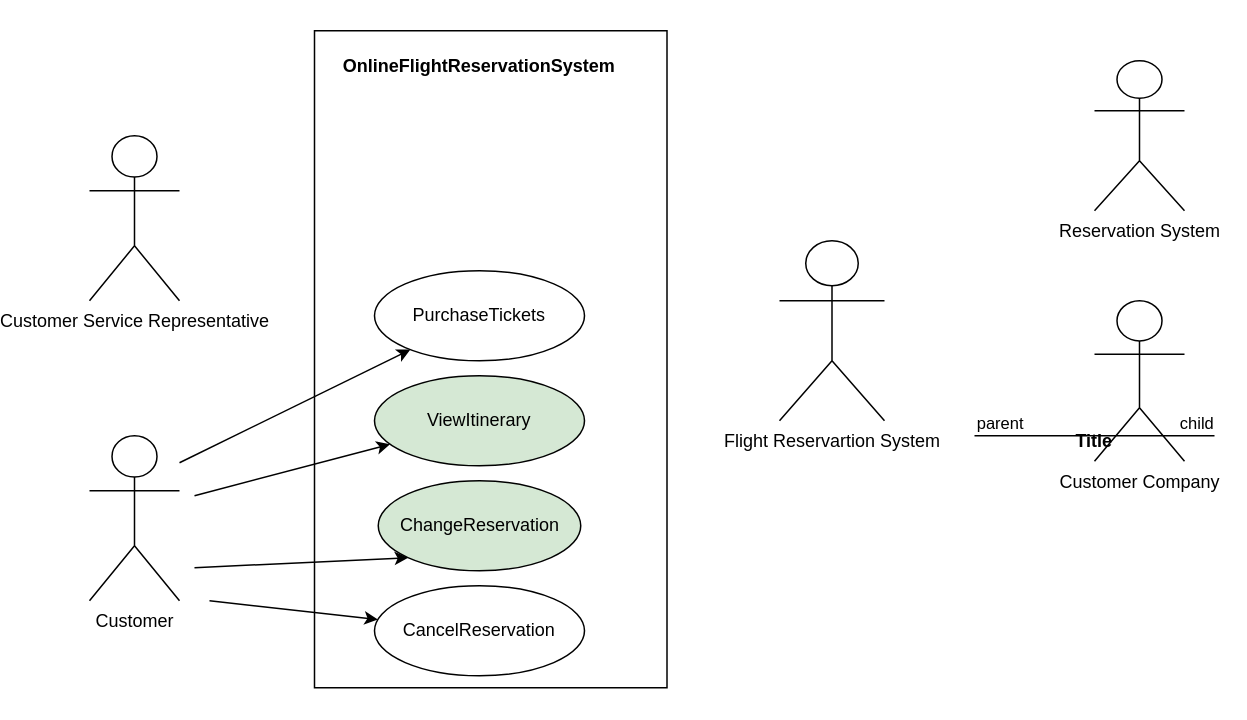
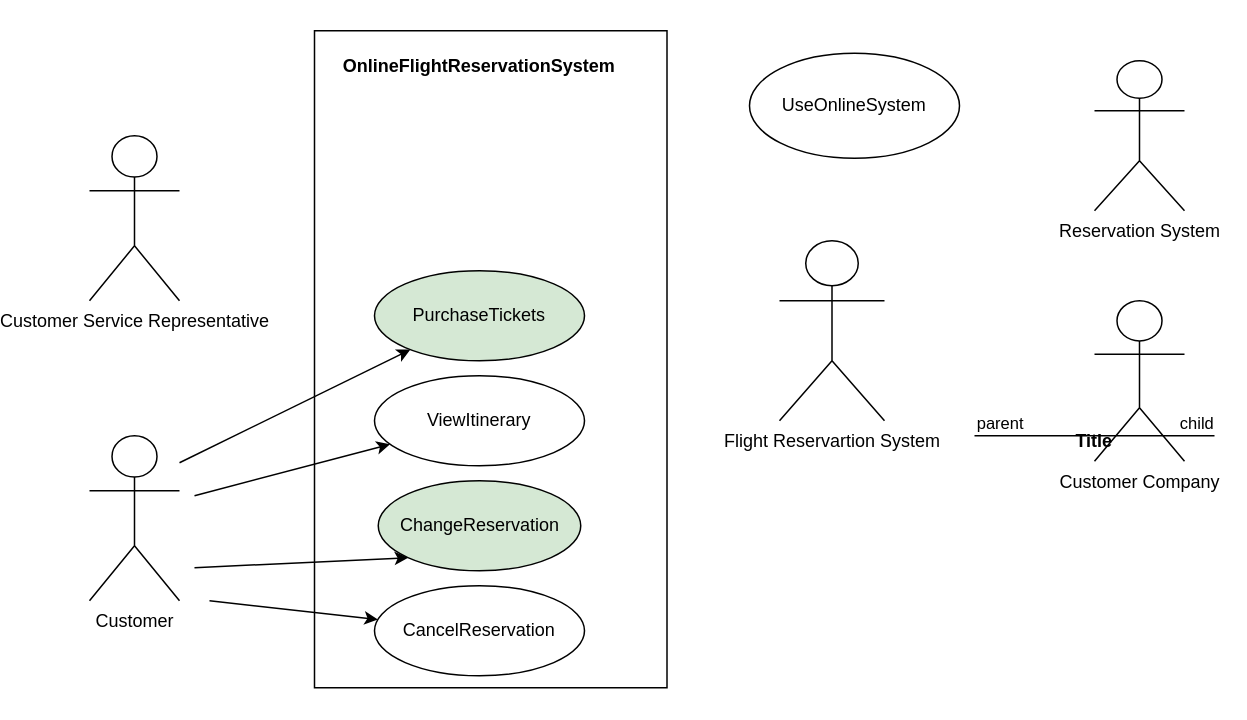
node "UseOnlineSystem": added
node "PurchaseTickets": fillcolor #ffffff -> #d5e8d4
node "ViewItinerary": fillcolor #d5e8d4 -> #ffffff
